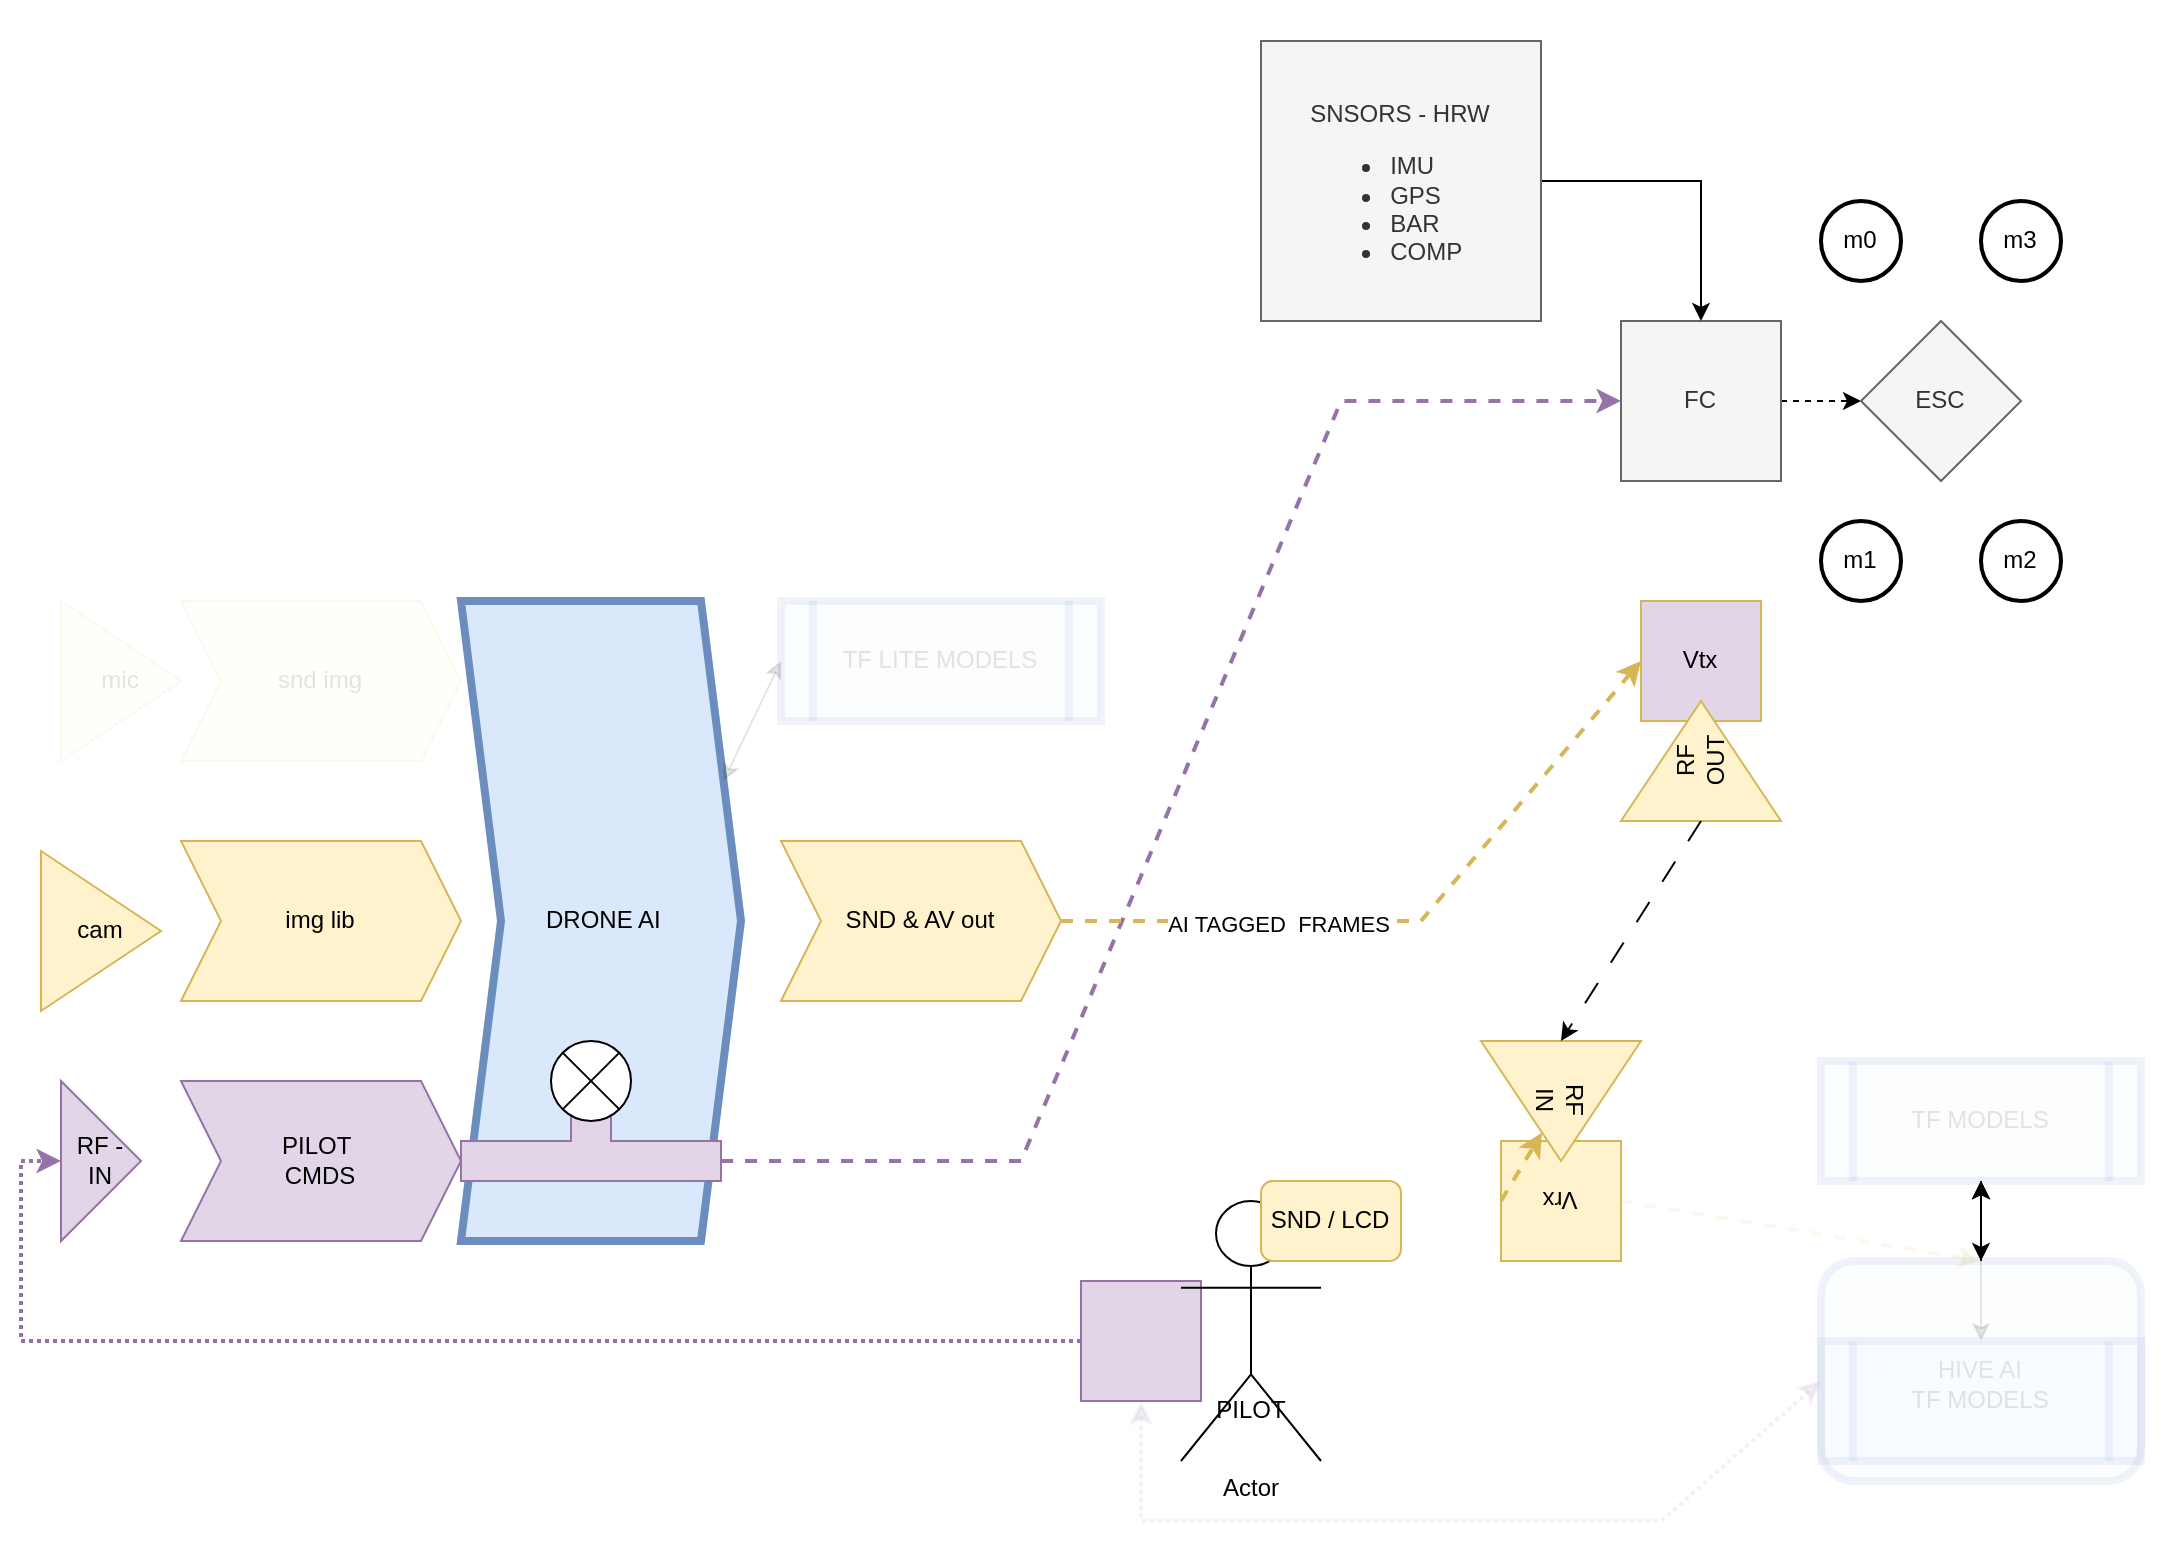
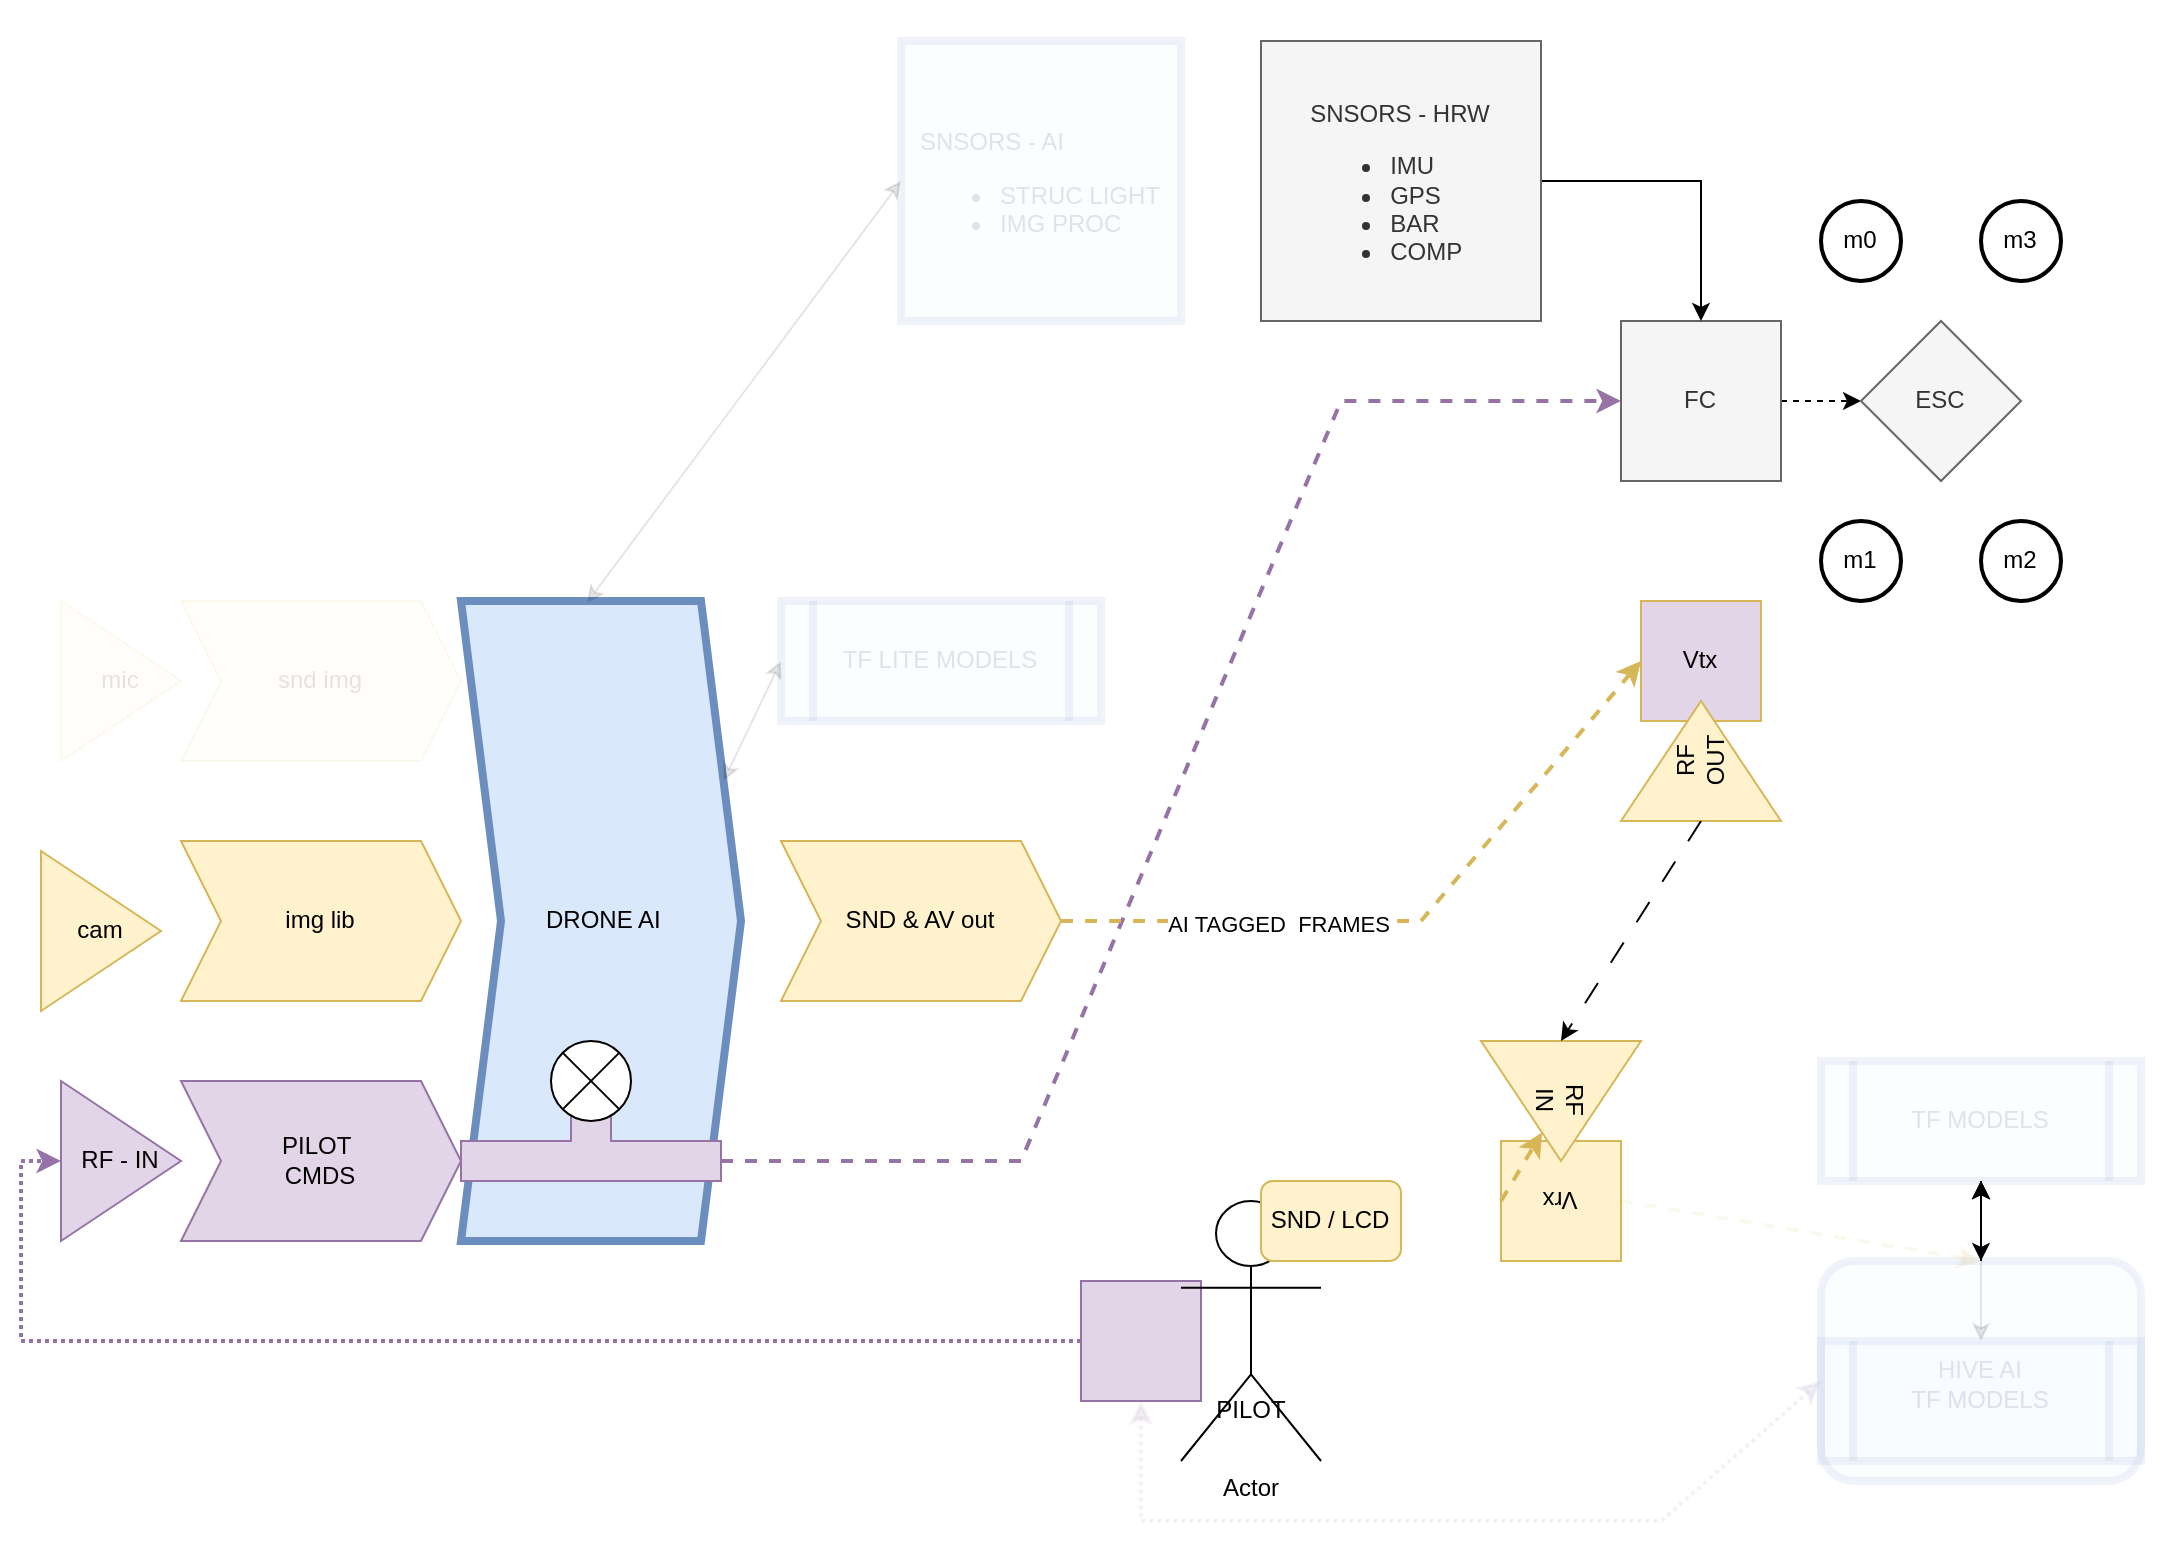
node "SNSORS - AI STRUC LIGHT IMG PROC": added
edge "SNSORS - AI STRUC LIGHT IMG PROC" -- "DRONE AI": added
node "RF - IN": size 80x160 -> 120x160
